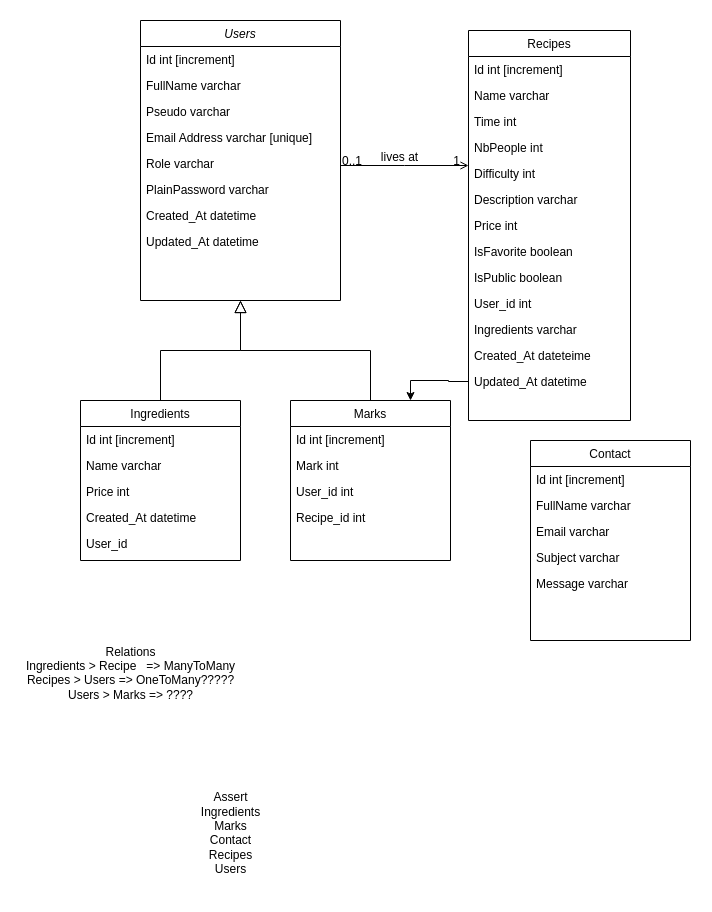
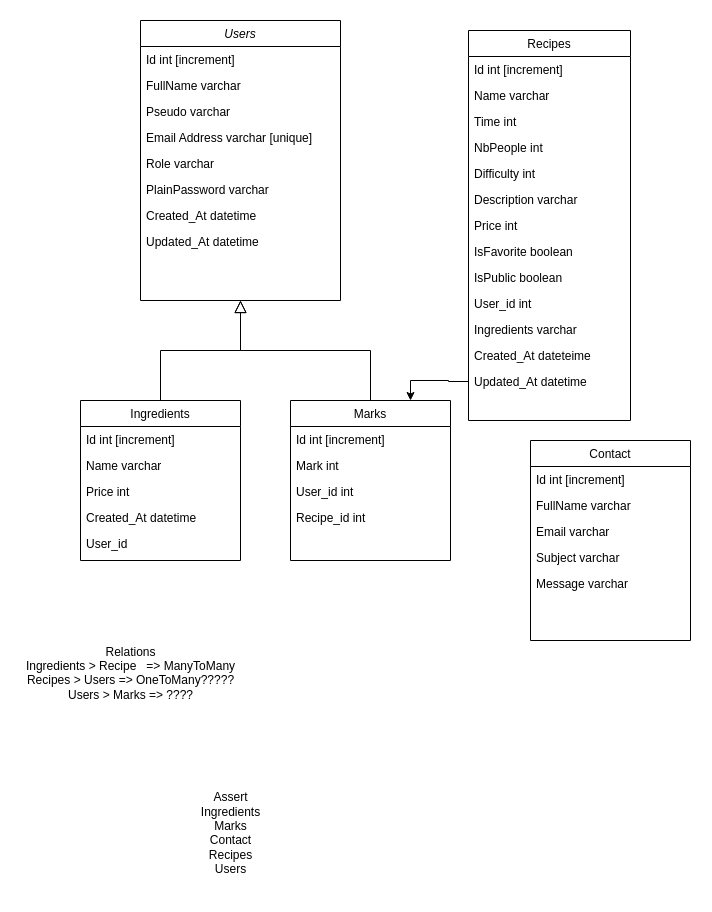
edge "Users" -> "Recipes": removed, labels "0..1", "lives at", "1"
